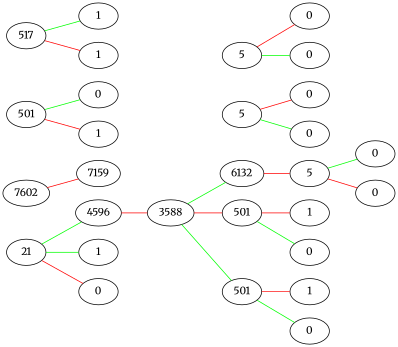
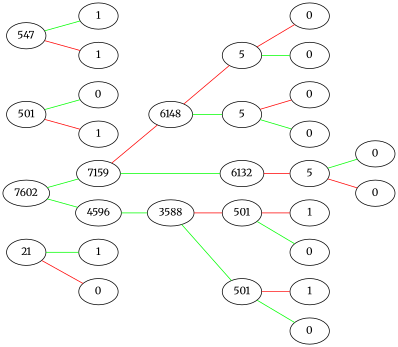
node "517": label "517" -> "547"
node "6148": added
edge "7159" -- "7602": color red -> green
edge "6132" -- "3588": now "6132" -- "7159"
edge "4596" -- "3588": color red -> green
edge "4596" -- "21": now "4596" -- "7602"
